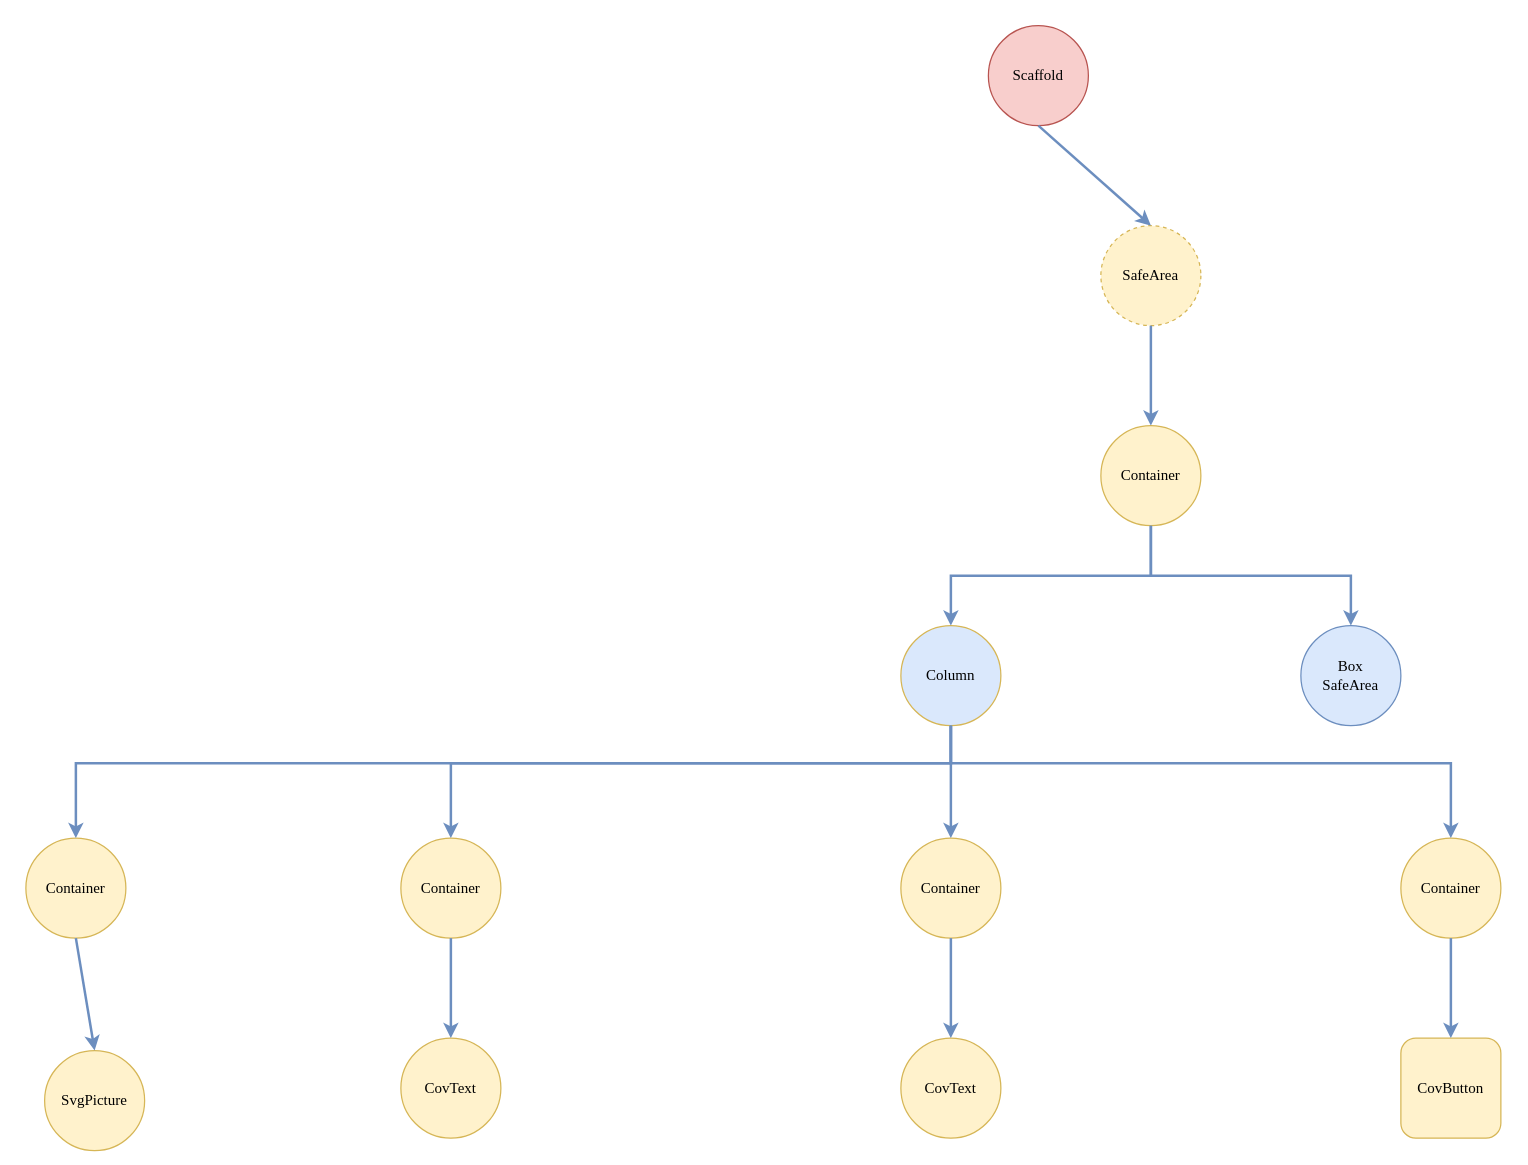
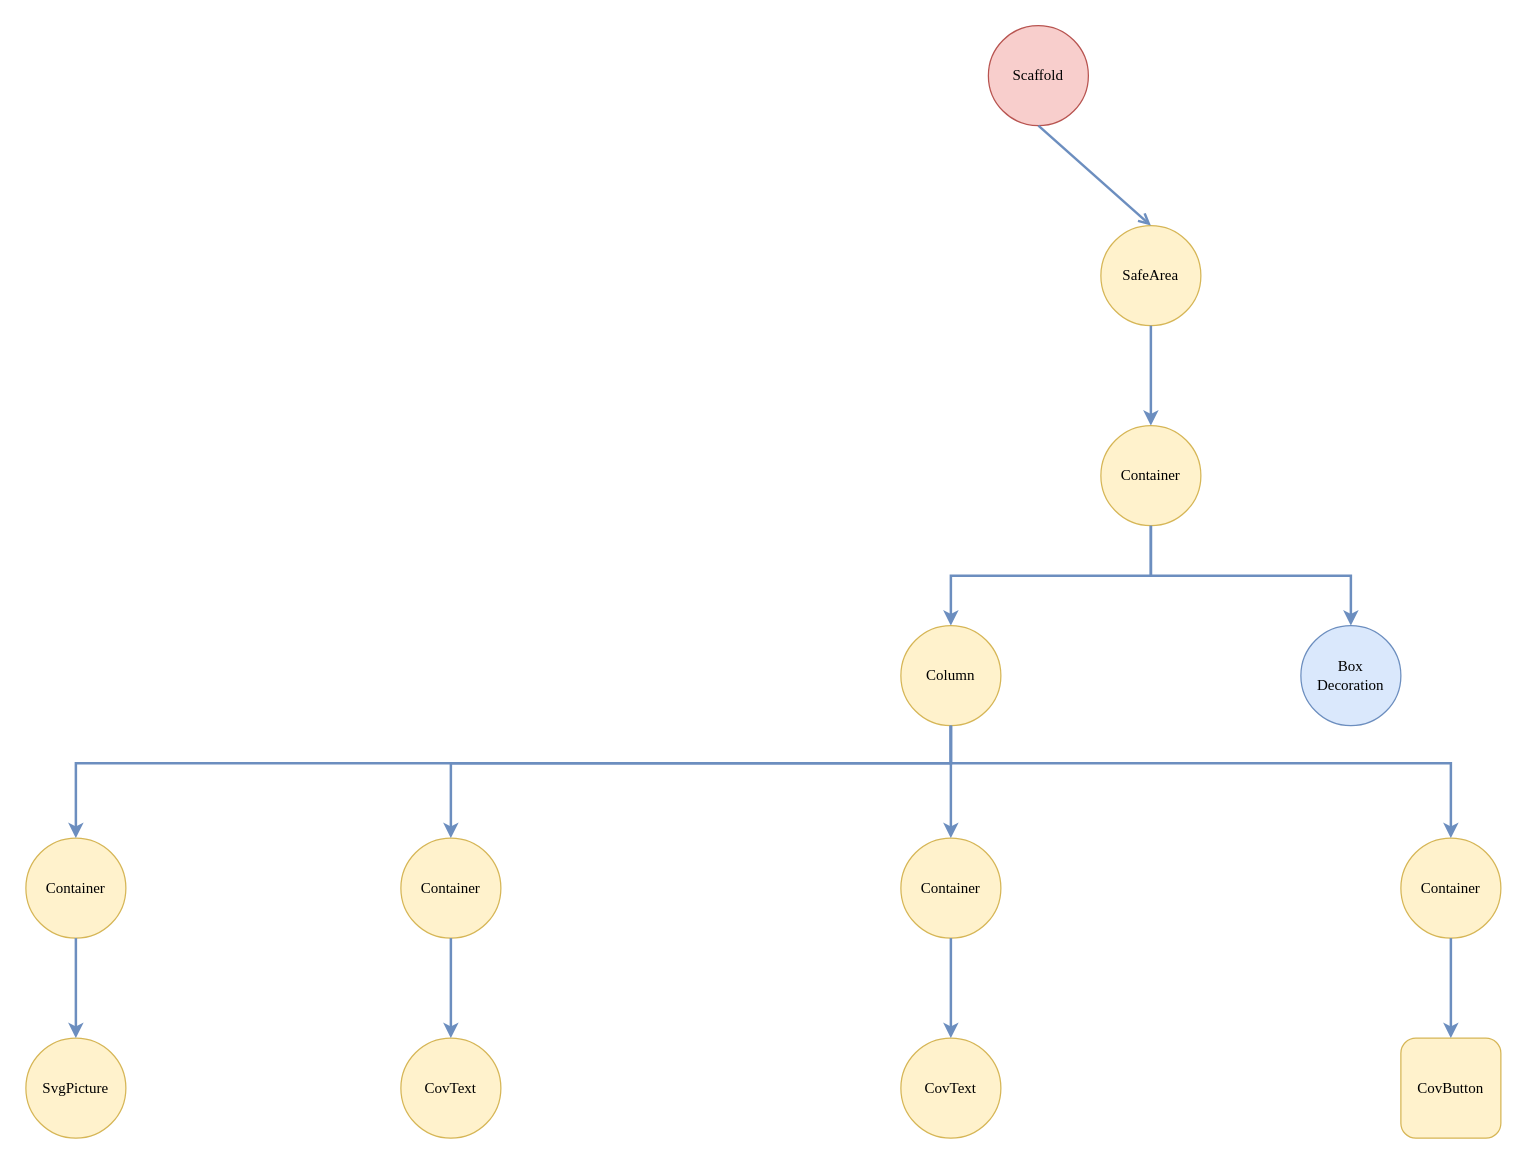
edge "Scaffold" -> "SafeArea": arrowhead classic -> open
node "SafeArea": style dashed -> solid
node "Column": fillcolor #dae8fc -> #fff2cc
node "Box SafeArea": label "Box SafeArea" -> "Box Decoration"
node "SvgPicture": moved (94, 1101) -> (76, 1088)
